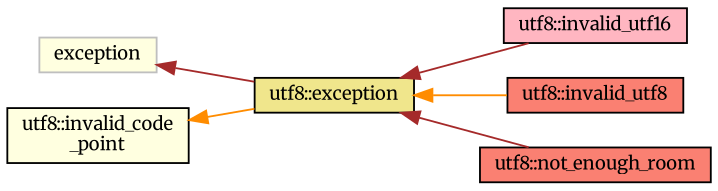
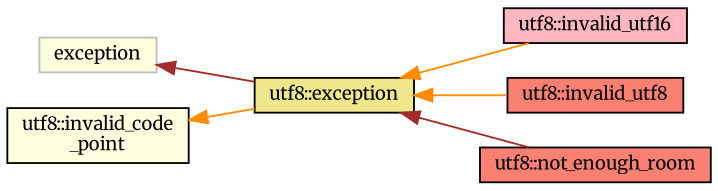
edge "utf8::invalid_utf16" -> "utf8::exception": color brown -> darkorange
